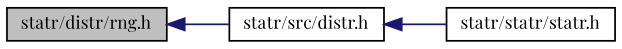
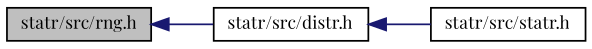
node "statr/distr/rng.h": label "statr/distr/rng.h" -> "statr/src/rng.h"
node "statr/statr/statr.h": label "statr/statr/statr.h" -> "statr/src/statr.h"
